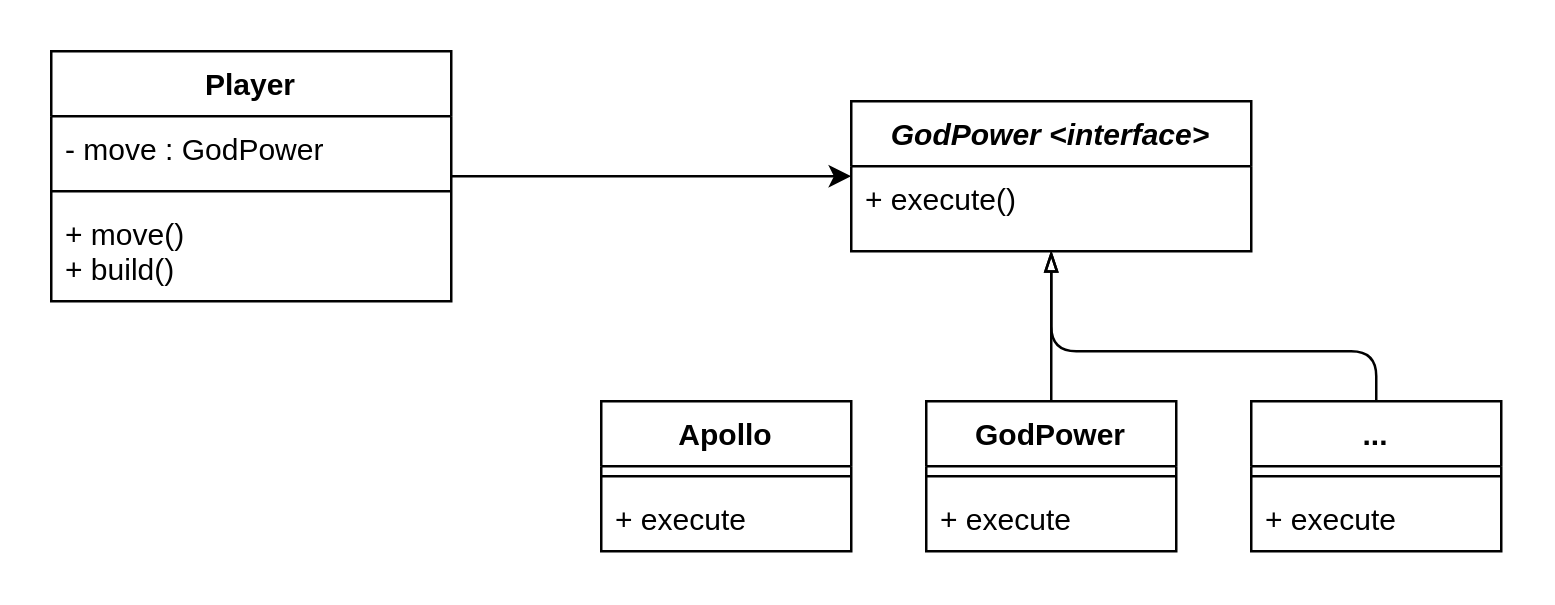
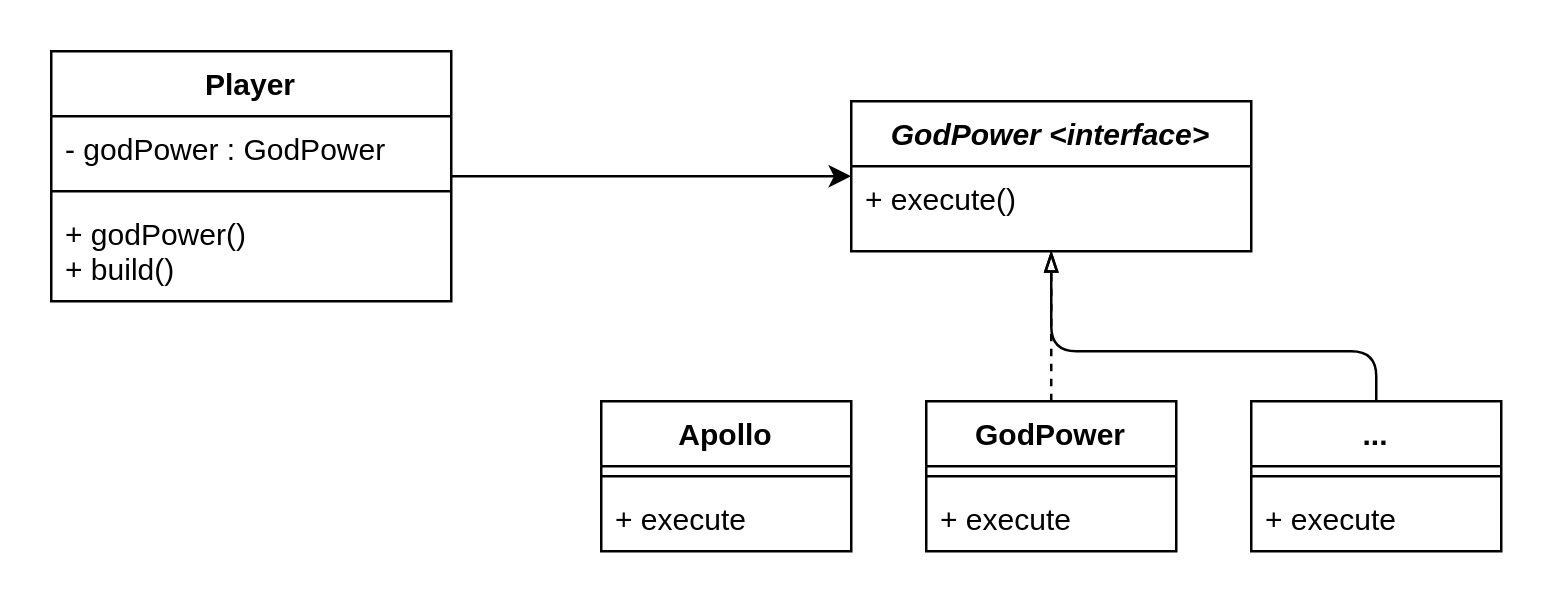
node "- move : GodPower": label "- move : GodPower" -> "- godPower : GodPower"
node "+ move() + build()": label "+ move() + build()" -> "+ godPower() + build()"
edge "GodPower" -> "+ execute()": style solid -> dashed
